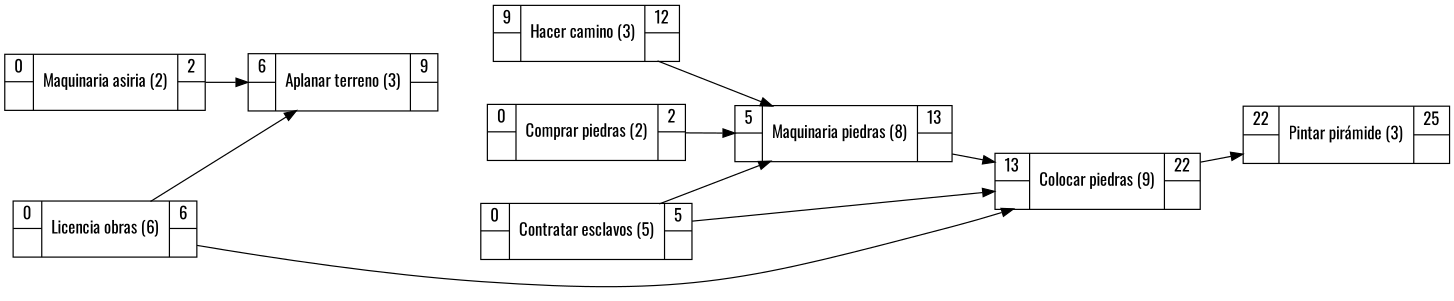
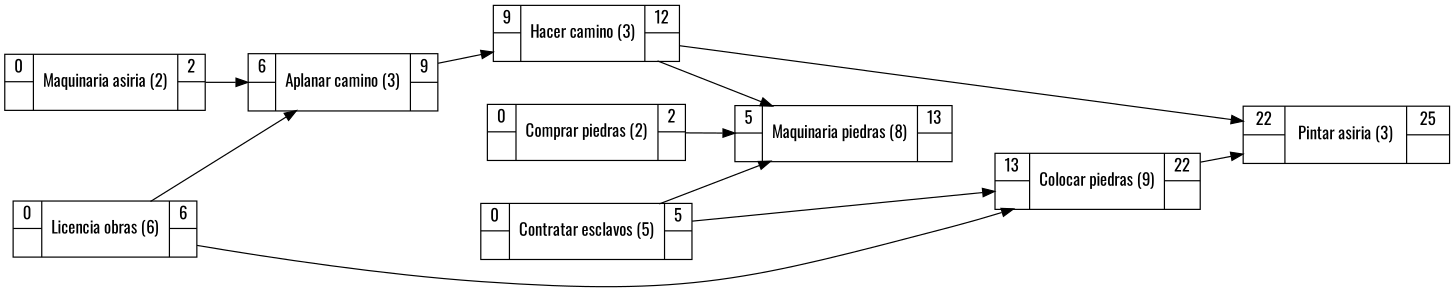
edge "6" -> "9": added
node "6": text "Aplanar terreno (3)" -> "Aplanar camino (3)"
edge "9" -> "22": added
node "22": text "Pintar pirámide (3)" -> "Pintar asiria (3)"
edge "5" -> "13": removed
